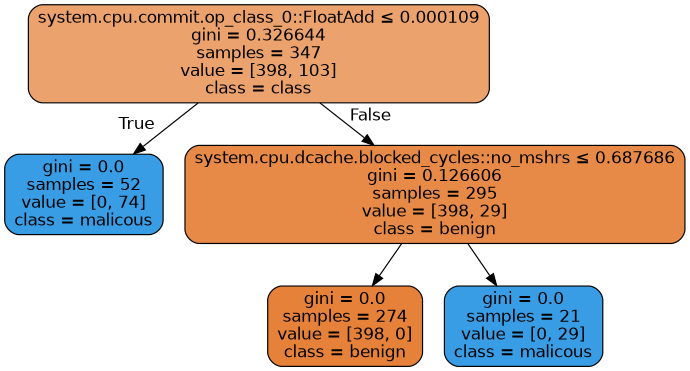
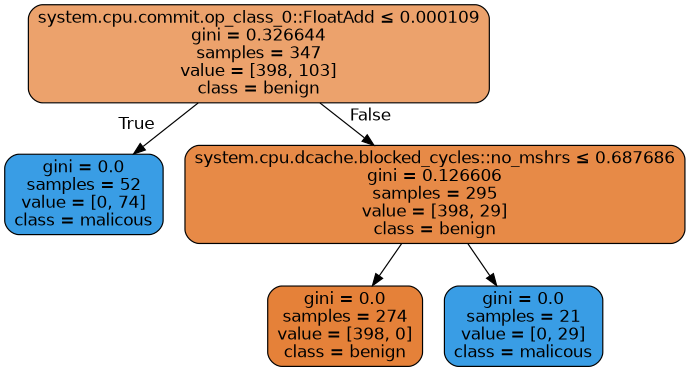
node "system.cpu.commit.op_class_0::FloatAdd ≤ 0.000109": text "class = class" -> "class = benign"
